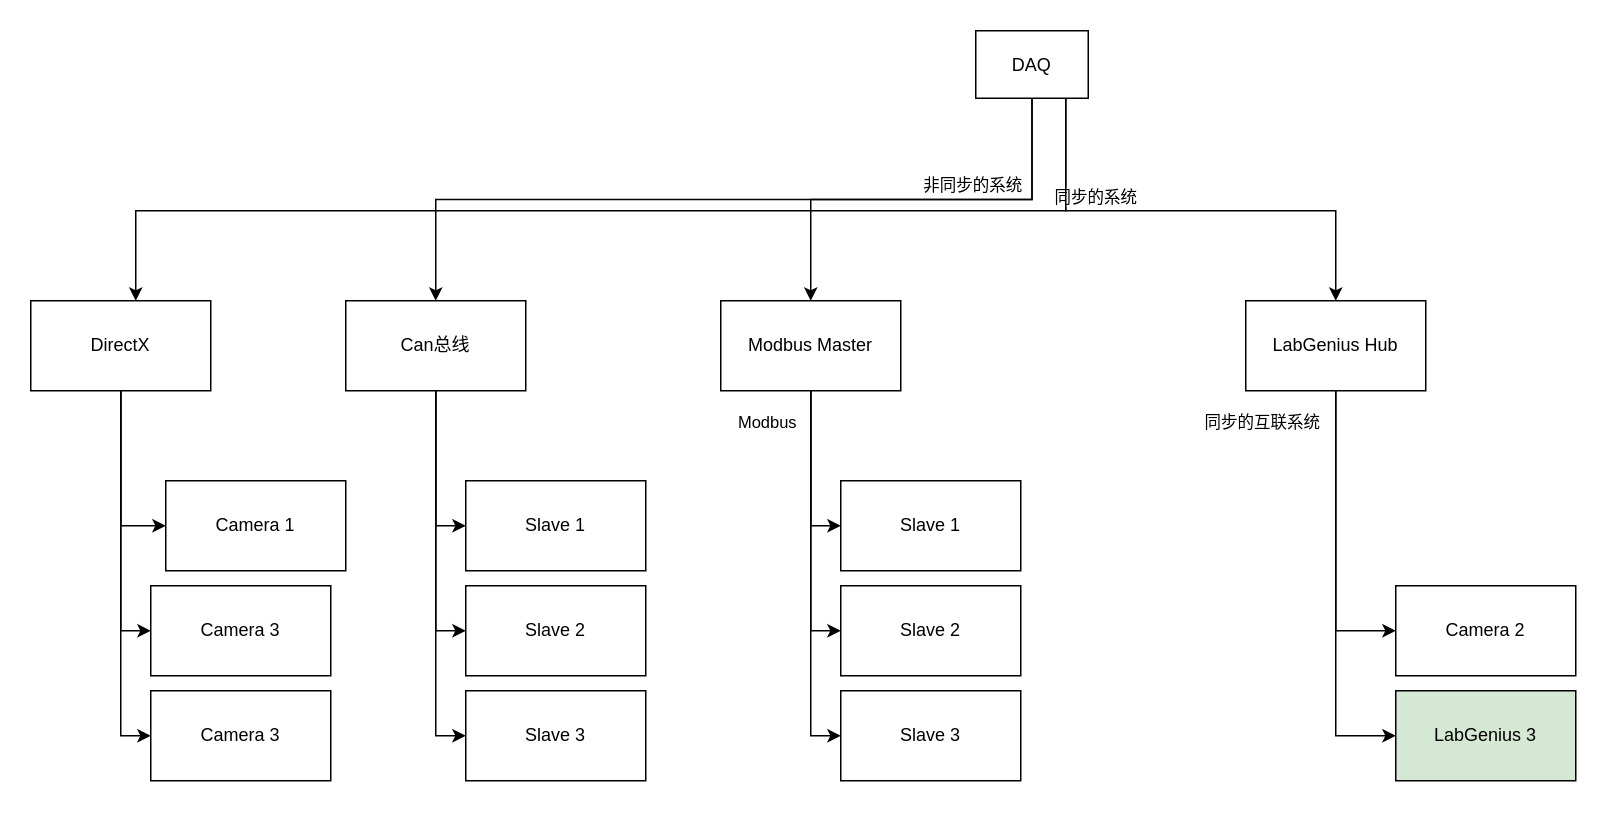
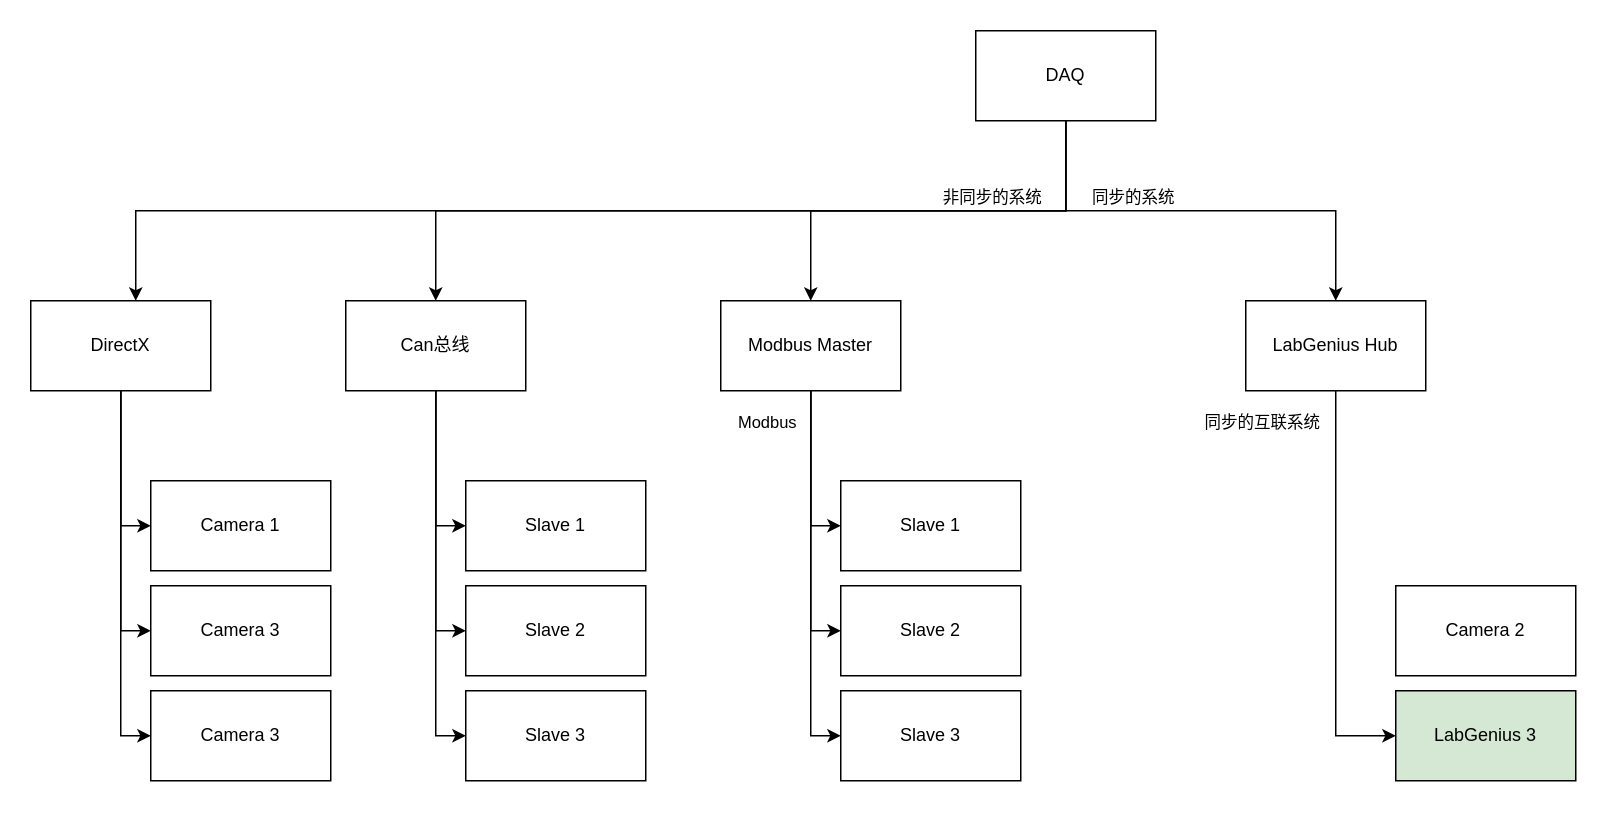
node "DAQ": size 113x68 -> 180x90
node "Camera 1": moved (256, 526) -> (241, 526)
edge "LabGenius Hub" -> "Camera 2": removed
